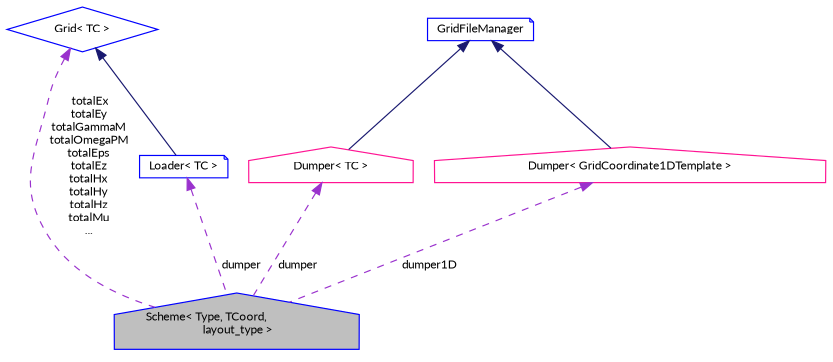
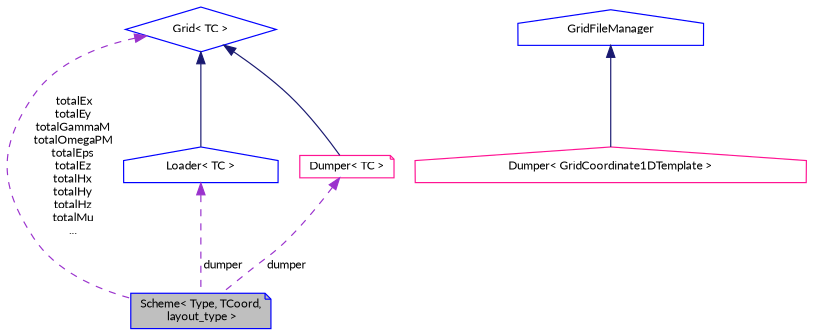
node "GridFileManager": shape note -> house
edge "Dumper< TC >" -> "GridFileManager": now "Dumper< TC >" -> "Grid< TC >"
node "Loader< TC >": shape note -> house
node "Dumper< TC >": shape house -> note
edge "Scheme< Type, TCoord, layout_type >" -> "Dumper< GridCoordinate1DTemplate >": removed, label "dumper1D"
node "Scheme< Type, TCoord, layout_type >": shape house -> note
